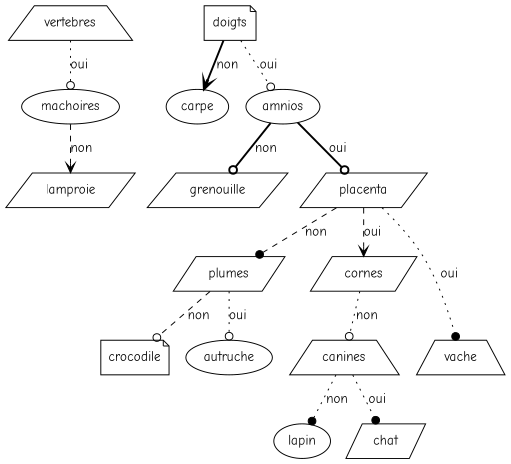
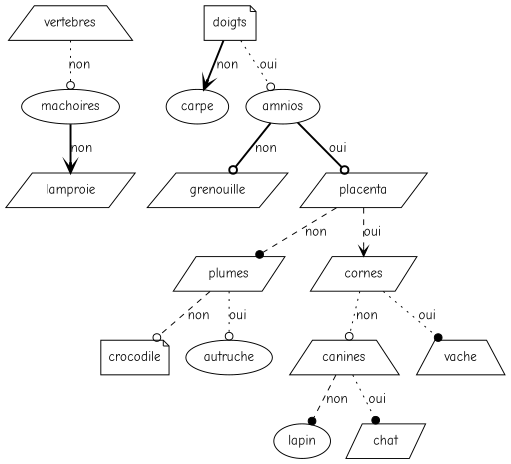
edge "vertebres" -> "machoires": label "oui" -> "non"
edge "machoires" -> "lamproie": style dashed -> bold
edge "placenta" -> "vache": now "cornes" -> "vache"
edge "canines" -> "lapin": style dotted -> dashed
